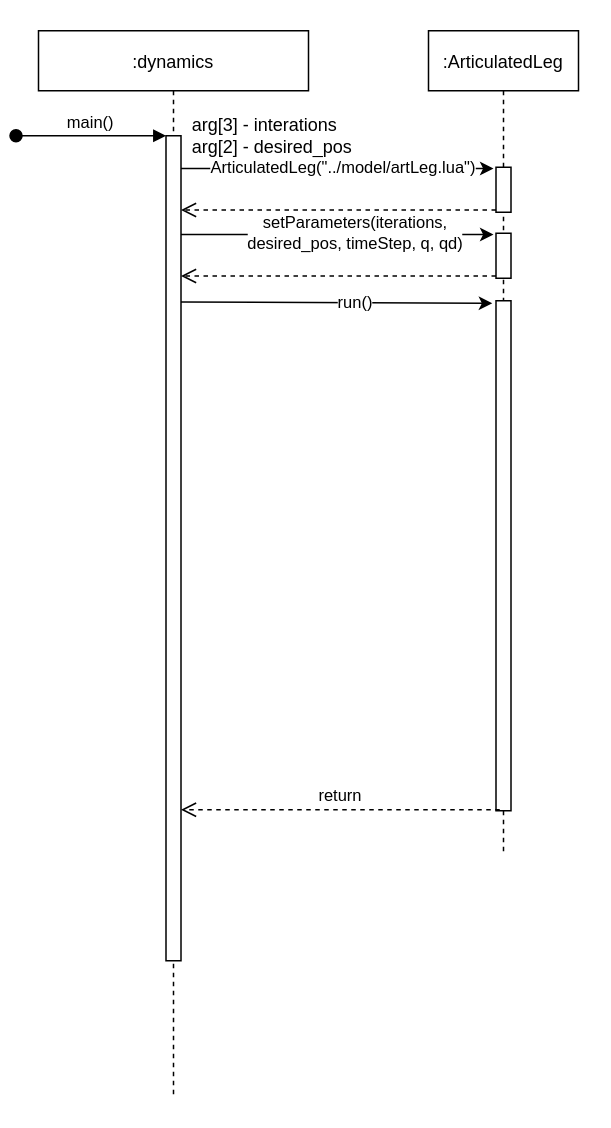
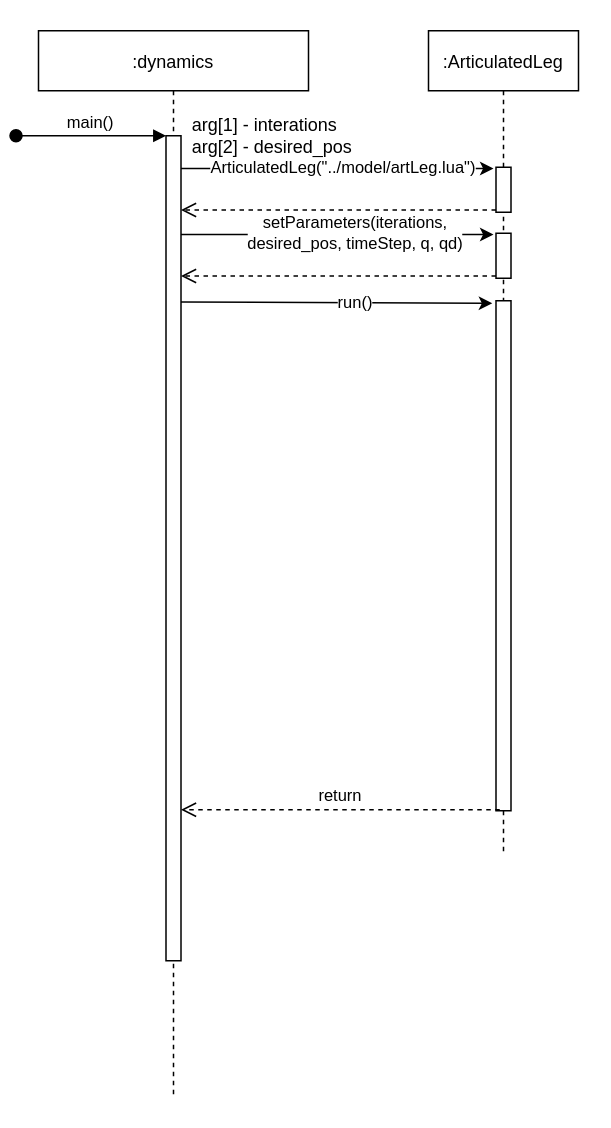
node "arg[3] - interations arg[2] - desired_pos": label "arg[3] - interations arg[2] - desired_pos" -> "arg[1] - interations arg[2] - desired_pos"
